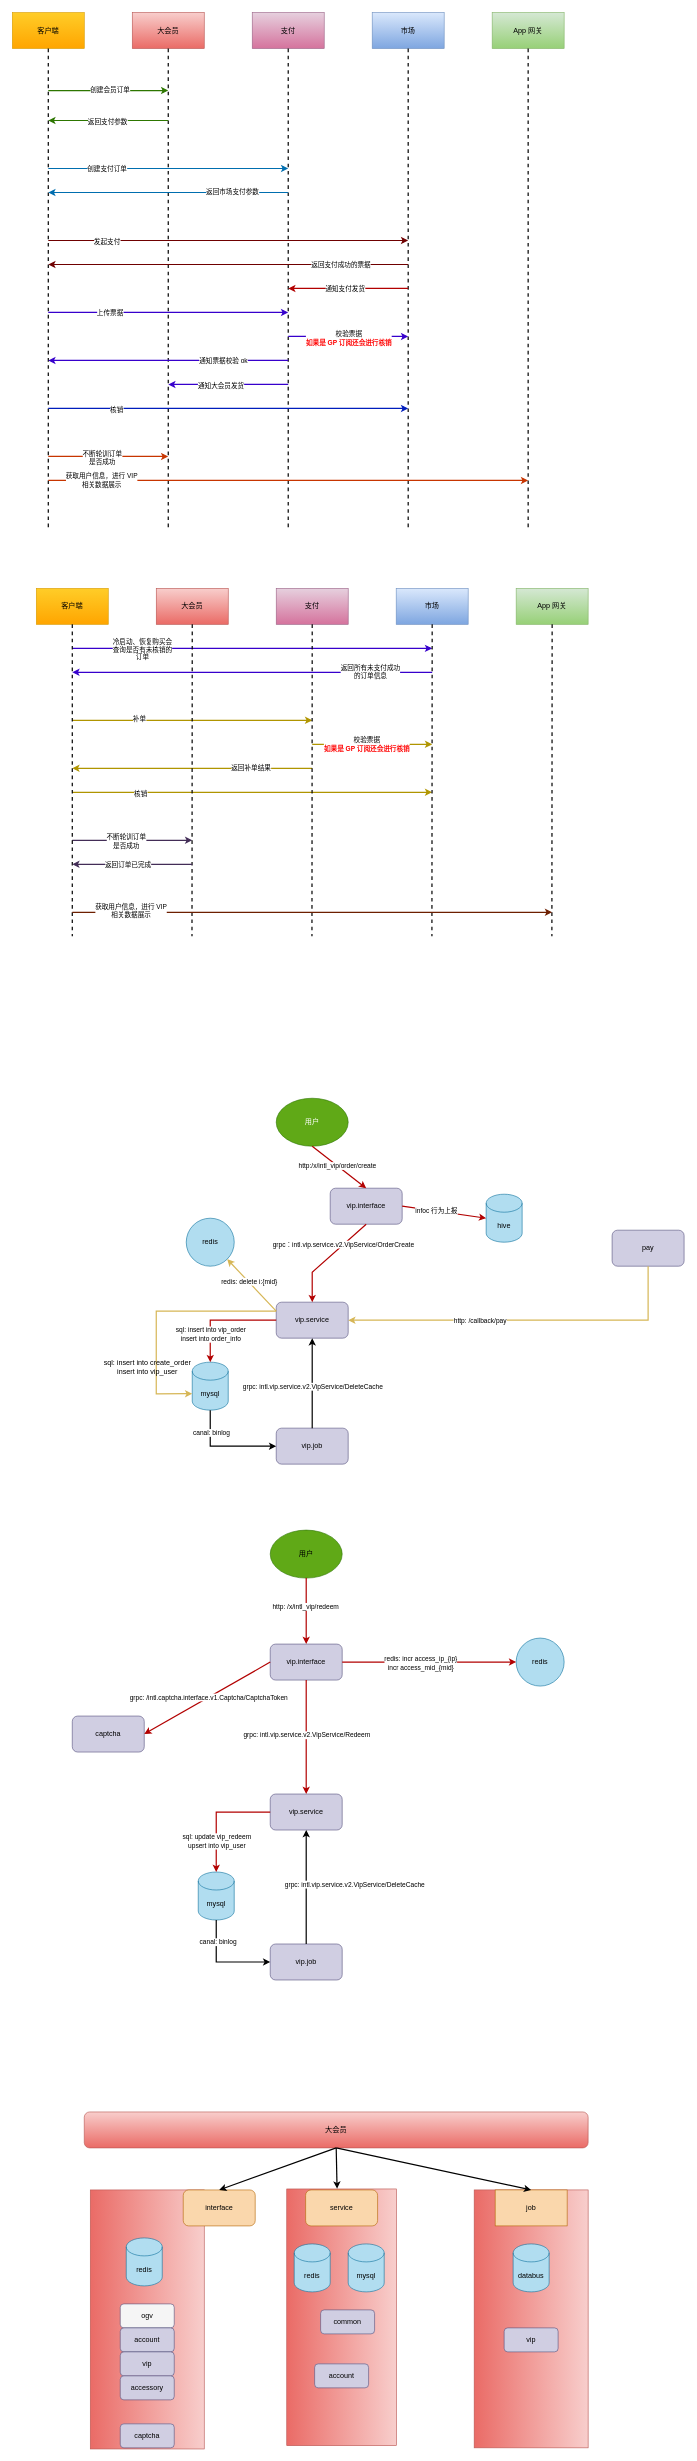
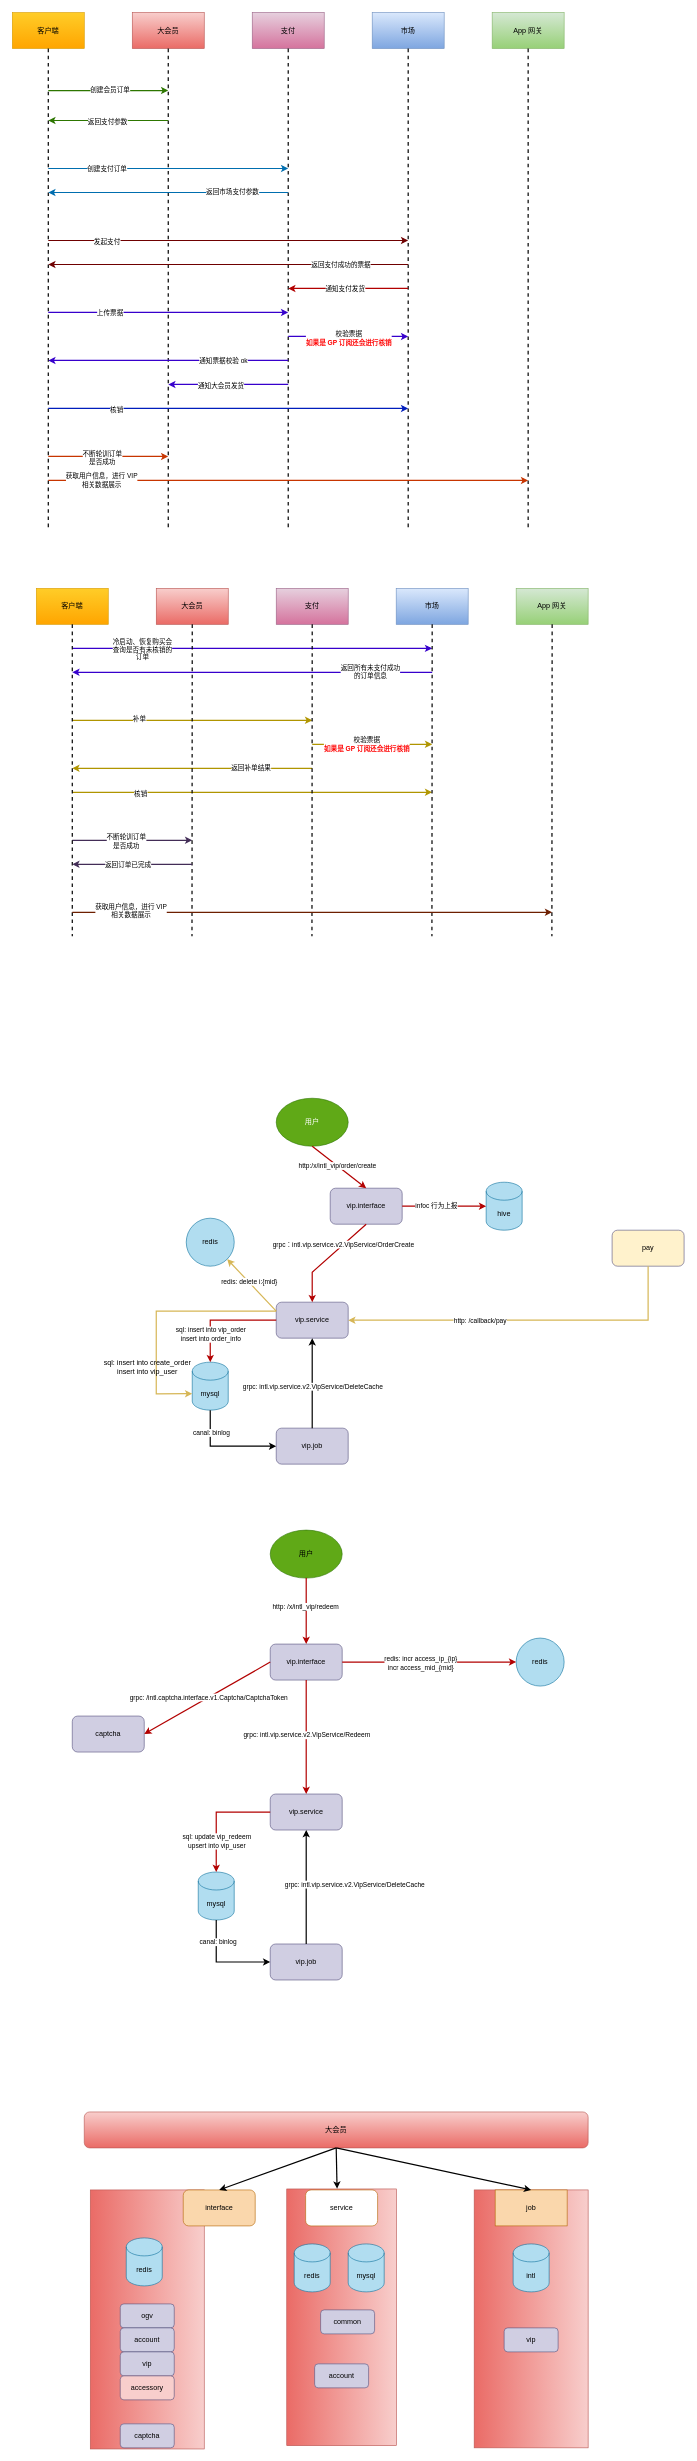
node "hive": moved (504, 1218) -> (504, 1206)
node "pay": fillcolor #d0cee2 -> #fff2cc
node "service": fillcolor #fad7ac -> #ffffff
node "databus": label "databus" -> "intl"
node "ogv": fillcolor #f5f5f5 -> #d0cee2
node "accessory": fillcolor #d0cee2 -> #f8cecc
